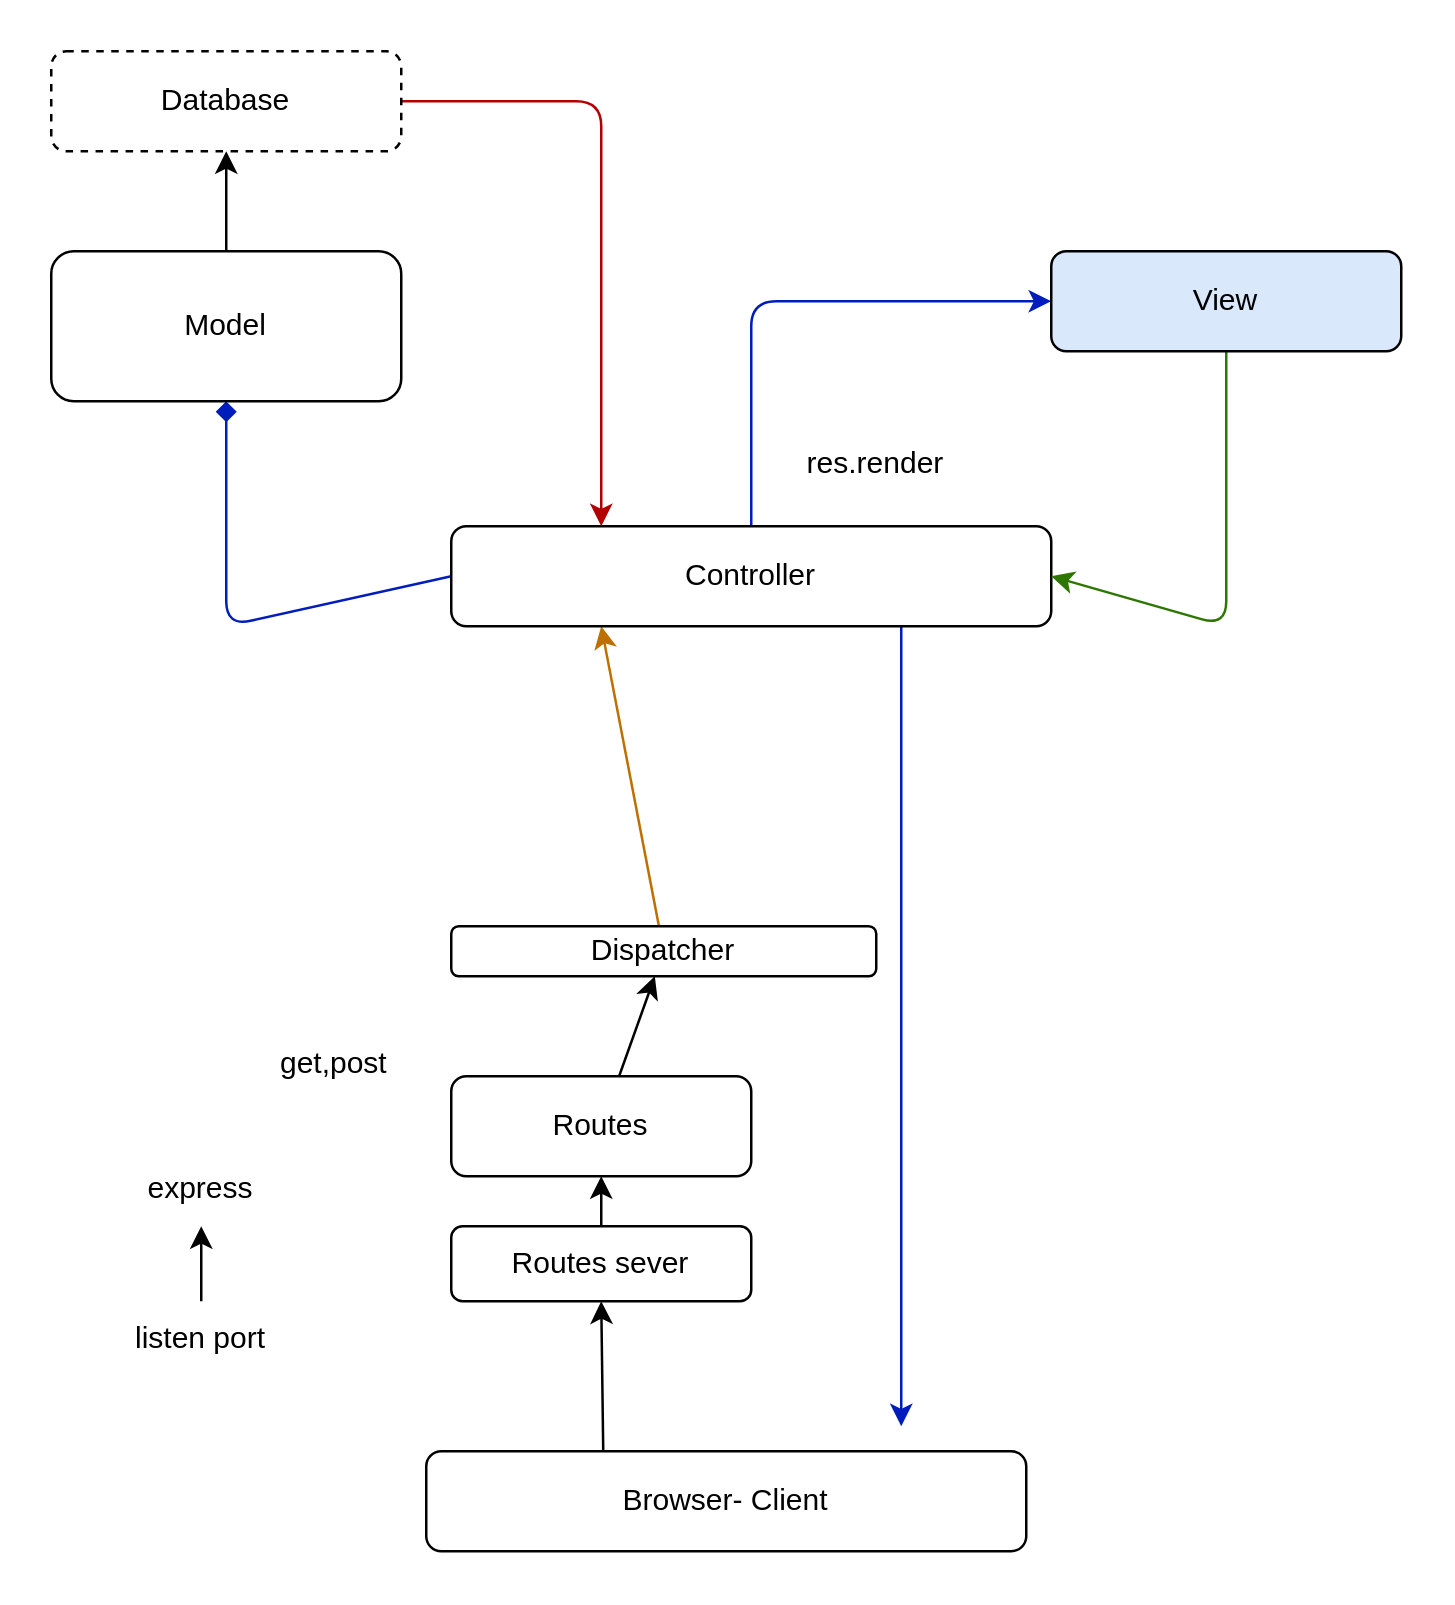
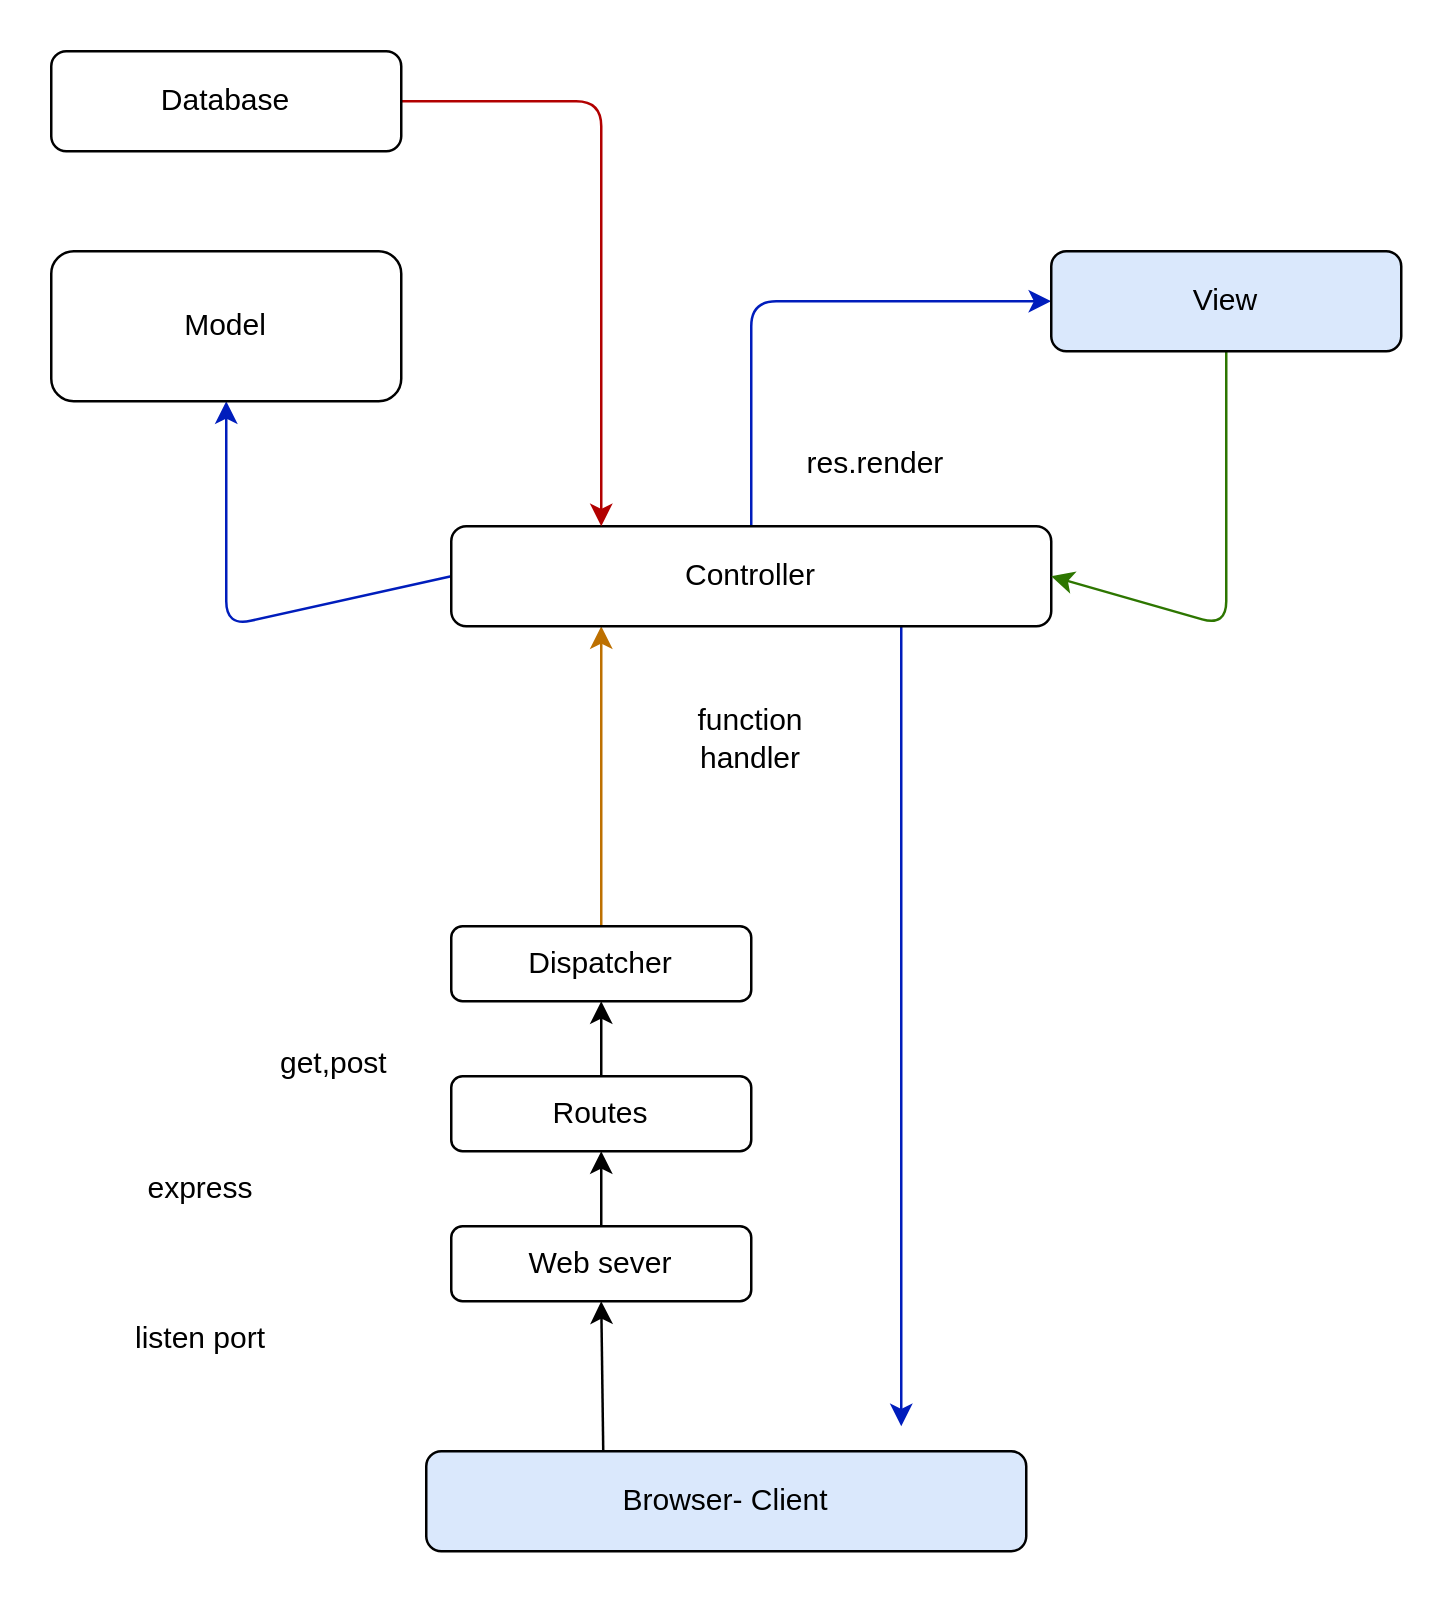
node "Database": style dashed -> solid
edge "Model" -> "Database": removed
edge "Controller" -> "Model": arrowhead diamond -> classic
node "function handler": added
node "Dispatcher": size 425x50 -> 300x75
node "Routes": size 300x100 -> 300x75
node "Routes sever": label "Routes sever" -> "Web sever"
edge "listen port" -> "express": removed
node "Browser- Client": fillcolor #ffffff -> #dae8fc
